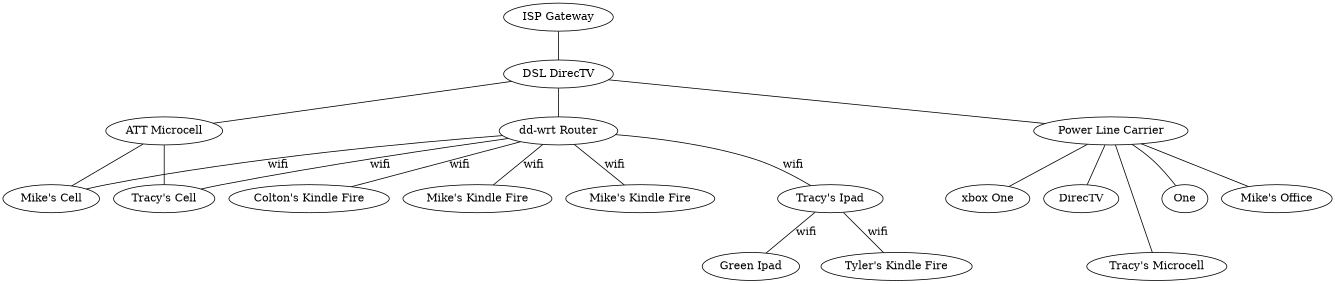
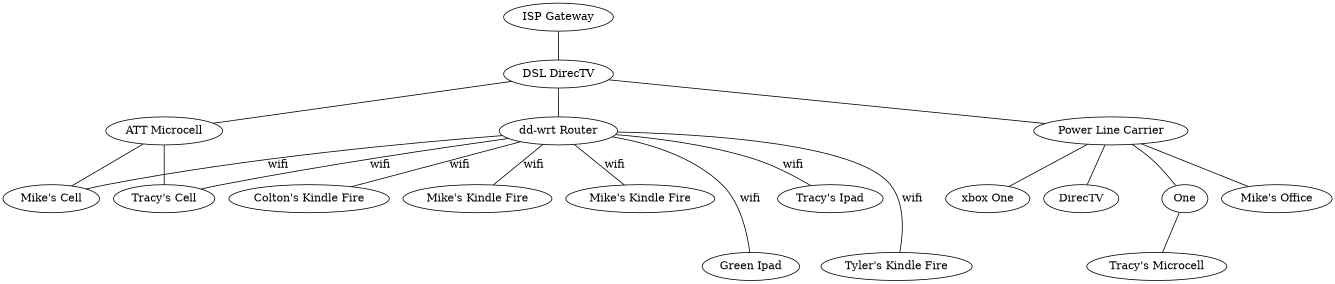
edge "Power Line Carrier" -- "Tracy's Microcell": now "One" -- "Tracy's Microcell"
edge "Tracy's Ipad" -- "Green Ipad": now "dd-wrt Router" -- "Green Ipad"
edge "Tracy's Ipad" -- "Tyler's Kindle Fire": now "dd-wrt Router" -- "Tyler's Kindle Fire"
